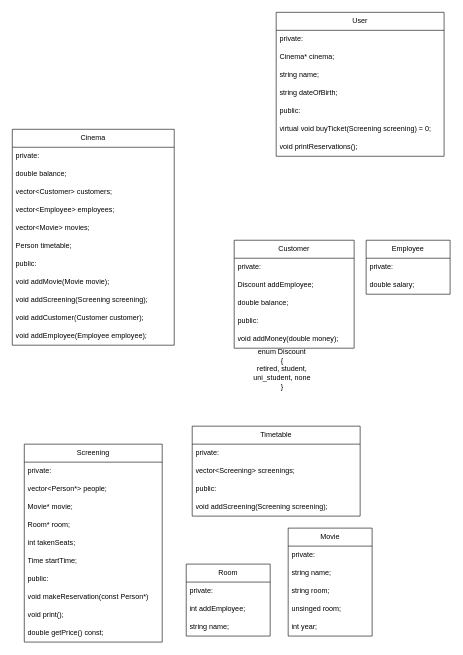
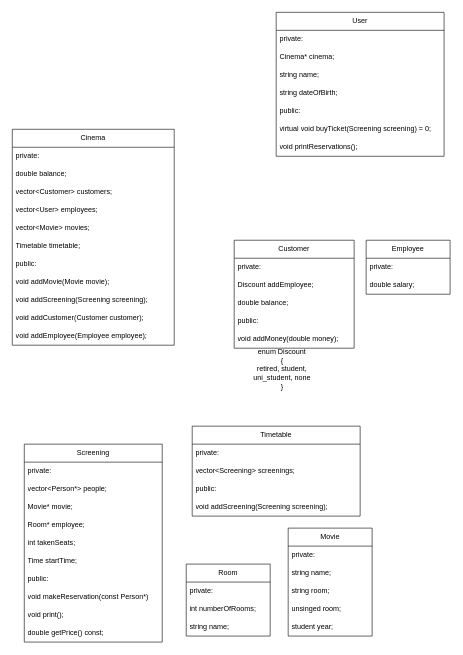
node "vector<Employee> employees;": label "vector<Employee> employees;" -> "vector<User> employees;"
node "Person timetable;": label "Person timetable;" -> "Timetable timetable;"
node "Room* room;": label "Room* room;" -> "Room* employee;"
node "int addEmployee;": label "int addEmployee;" -> "int numberOfRooms;"
node "int year;": label "int year;" -> "student year;"
